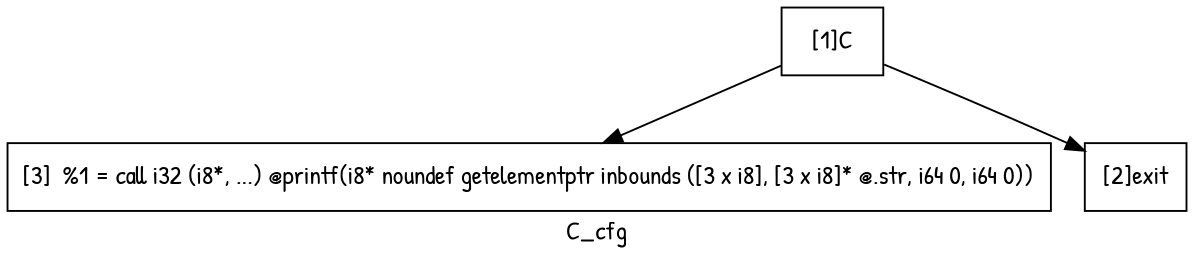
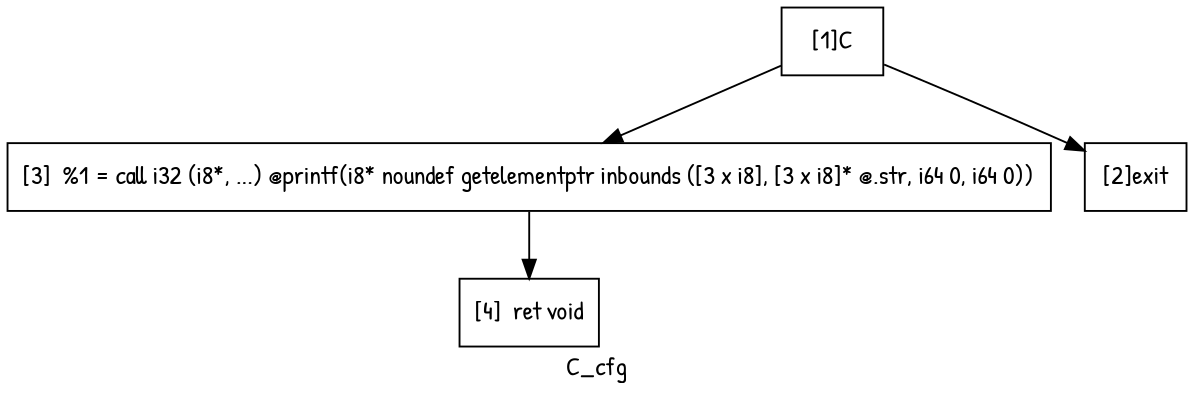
node "[4]  ret void": added
